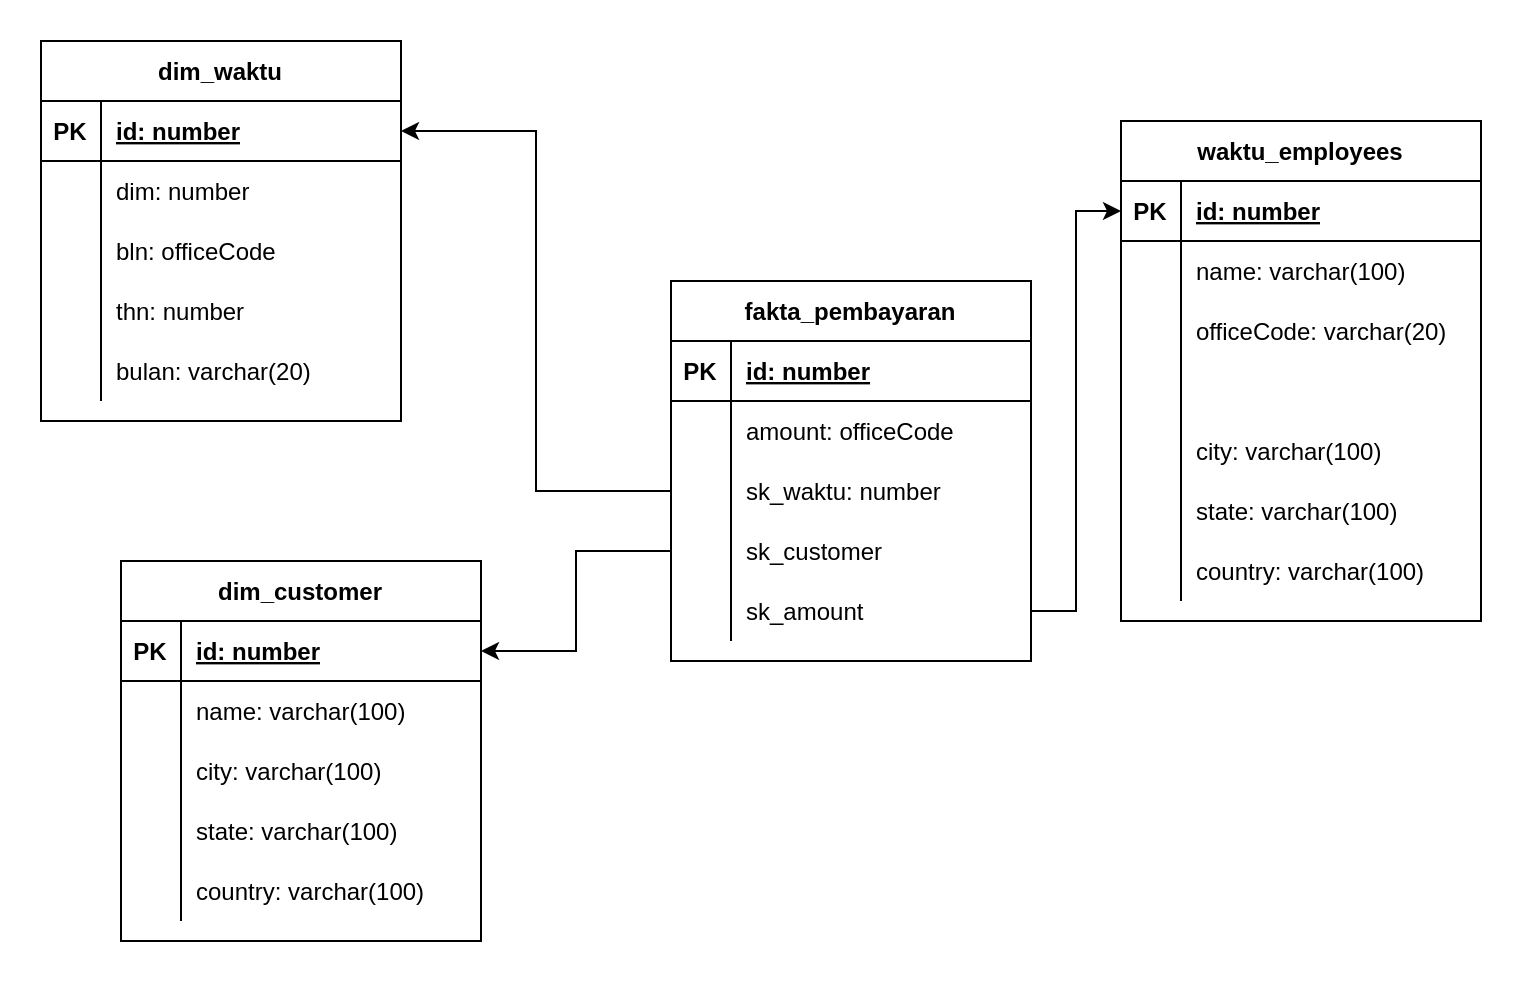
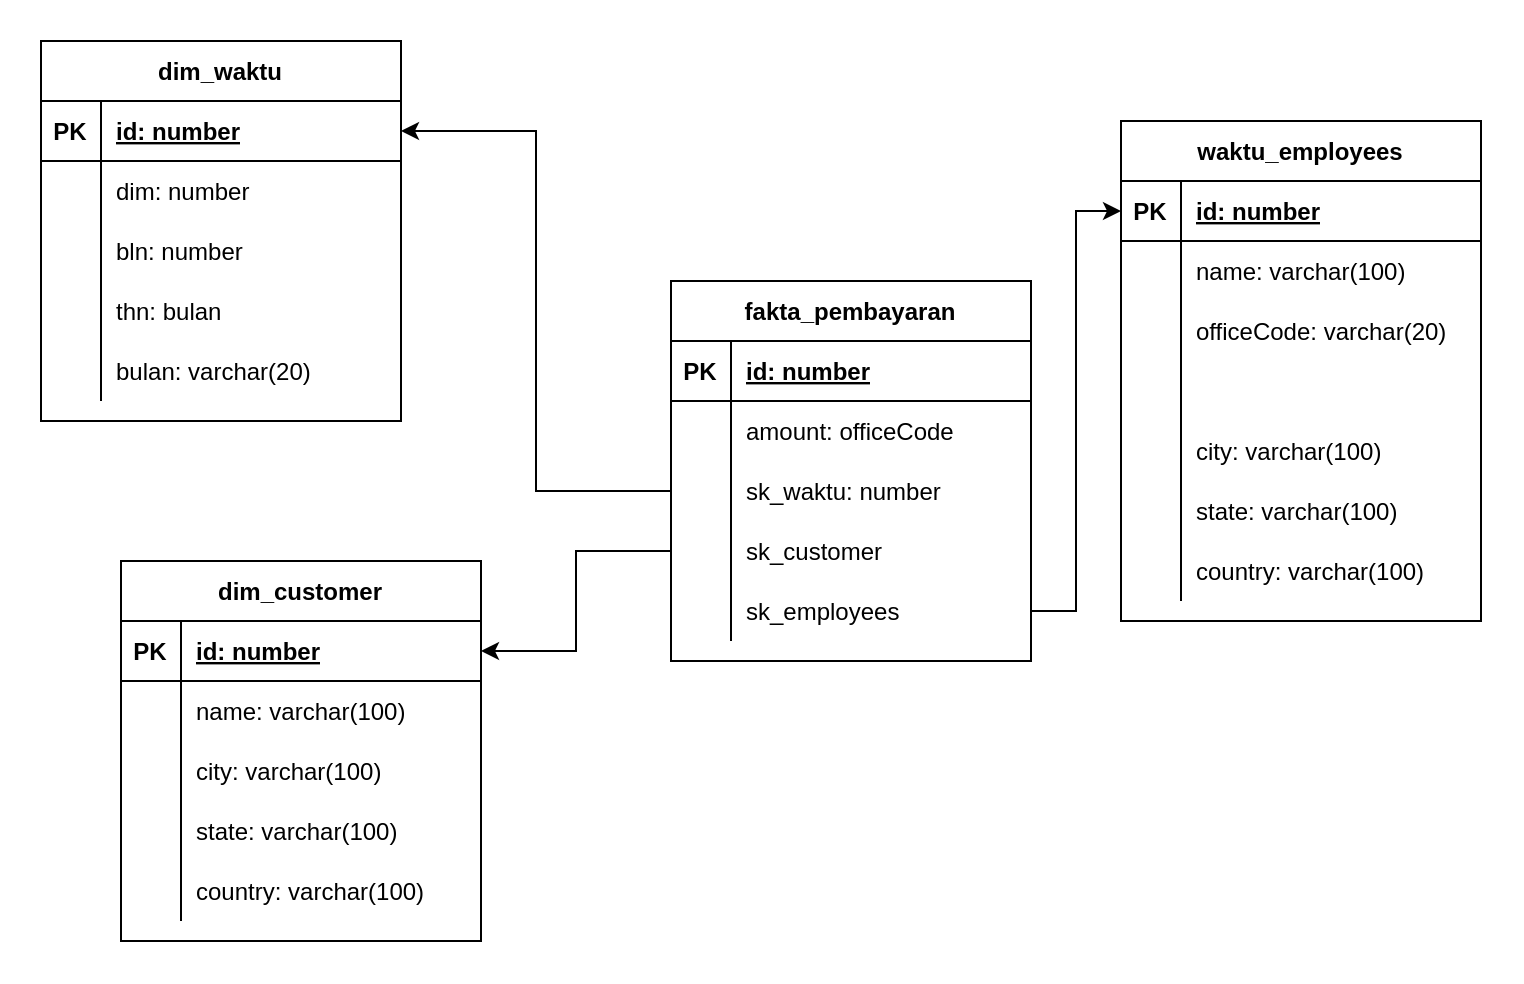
node "bln: officeCode": label "bln: officeCode" -> "bln: number"
node "thn: number": label "thn: number" -> "thn: bulan"
node "sk_amount": label "sk_amount" -> "sk_employees"
